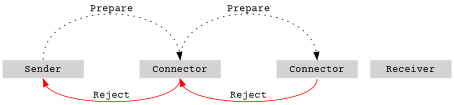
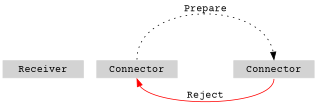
node "Sender": removed
